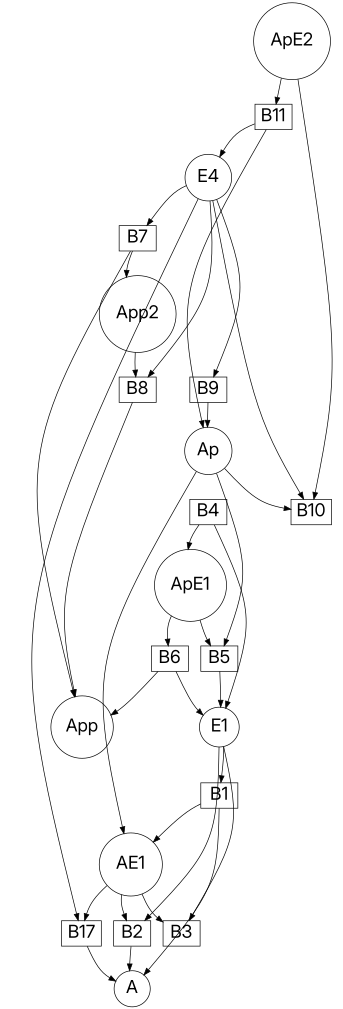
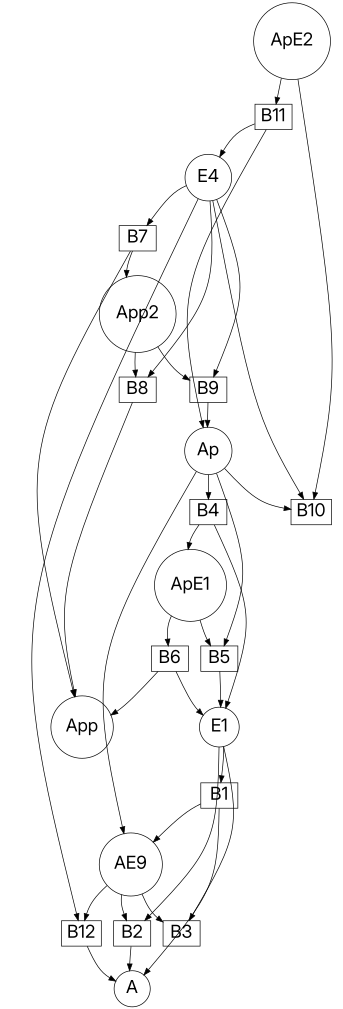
edge "App2" -> "B9": added
edge "Ap" -> "B4": added
node "AE1": label "AE1" -> "AE9"
node "B17": label "B17" -> "B12"
